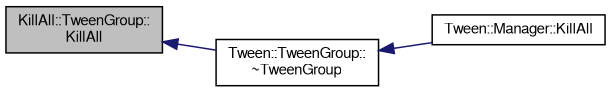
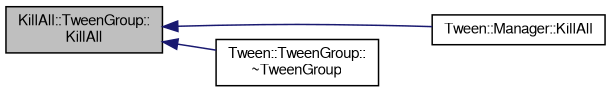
edge "Tween::Manager::KillAll" -> "Tween::TweenGroup:: ~TweenGroup": now "Tween::Manager::KillAll" -> "KillAll::TweenGroup:: KillAll"
